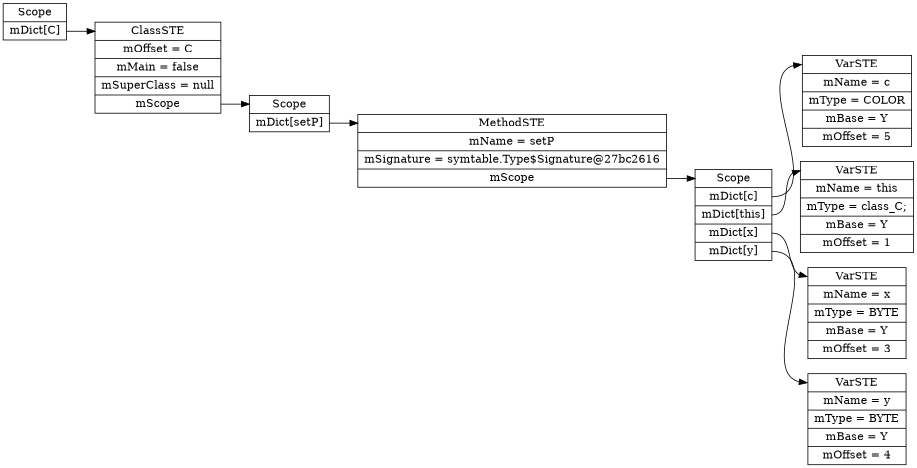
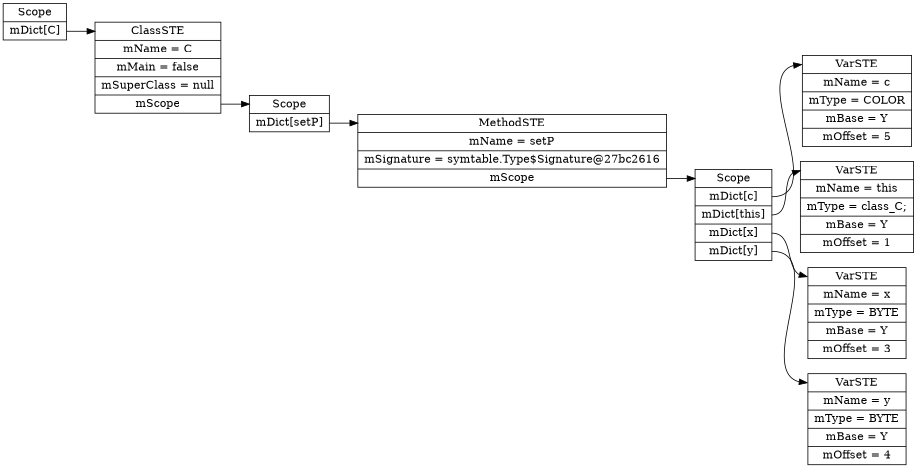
node "ClassSTE": text "mOffset = C" -> "mName = C"
